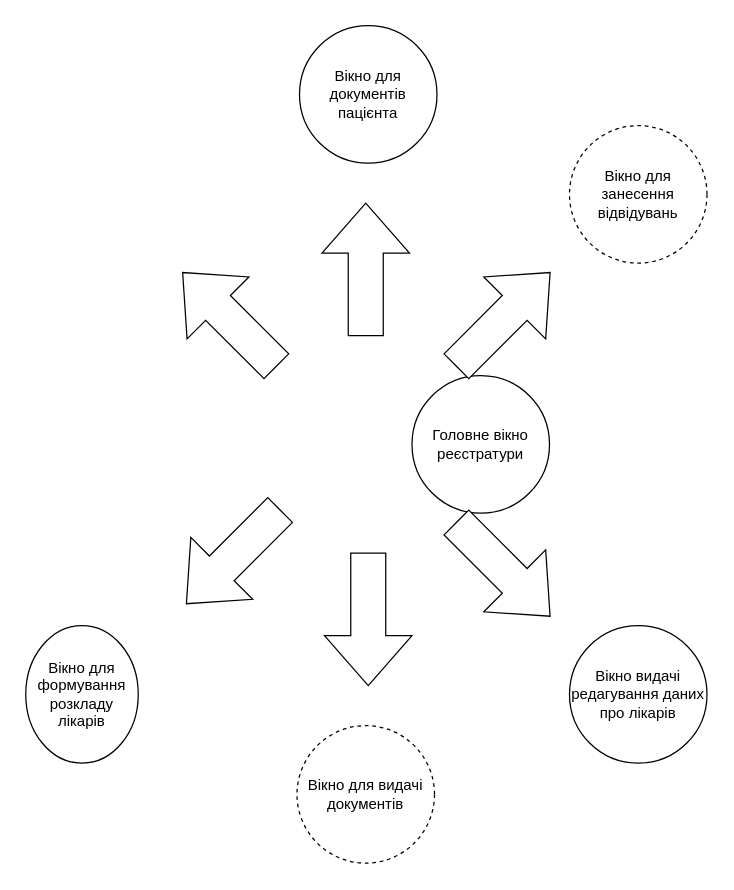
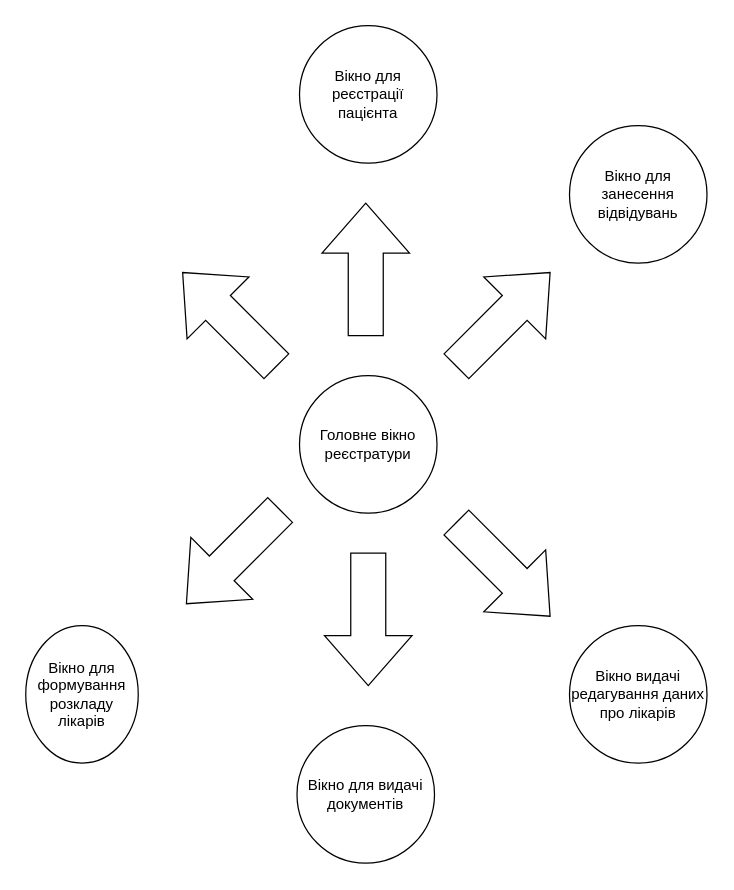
node "Вікно для документів пацієнта": label "Вікно для документів пацієнта" -> "Вікно для реєстрації пацієнта"
node "Вікно для занесення відвідувань": style dashed -> solid
node "Головне вікно реєстратури": moved (481, 444) -> (368, 444)
node "Вікно для видачі документів": style dashed -> solid
